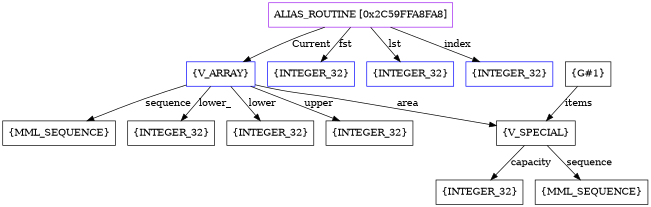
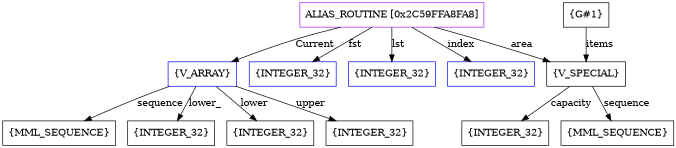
edge "{V_ARRAY}" -> "{V_SPECIAL}": now "ALIAS_ROUTINE [0x2C59FFA8FA8]" -> "{V_SPECIAL}"
